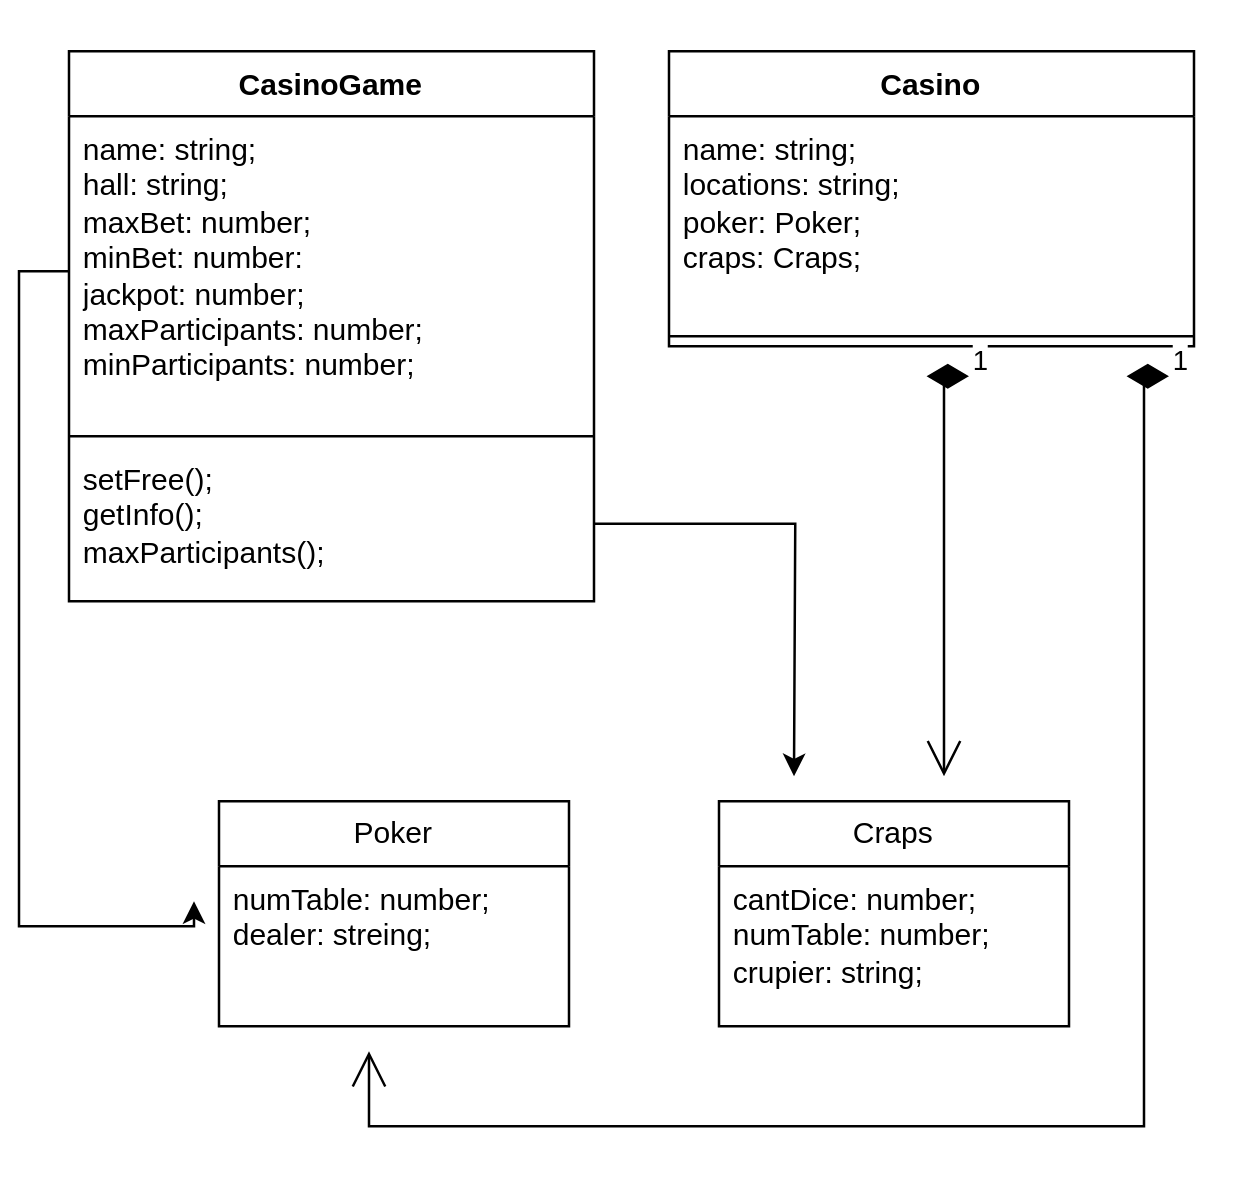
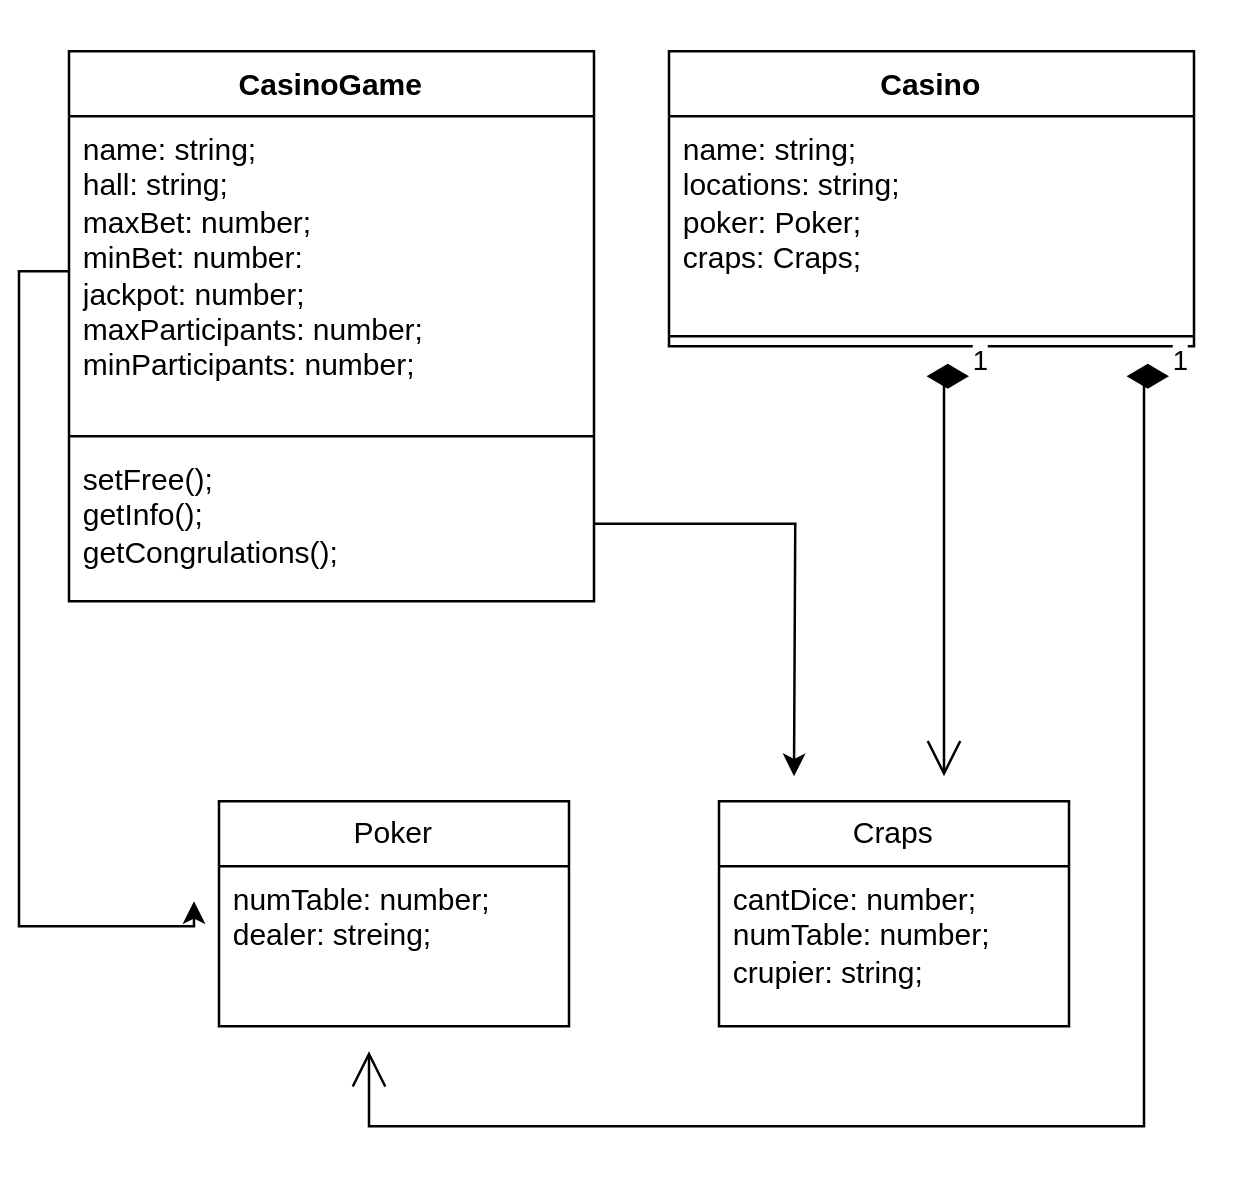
node "setFree(); getInfo(); maxParticipants();": label "setFree(); getInfo(); maxParticipants();" -> "setFree(); getInfo(); getCongrulations();"
